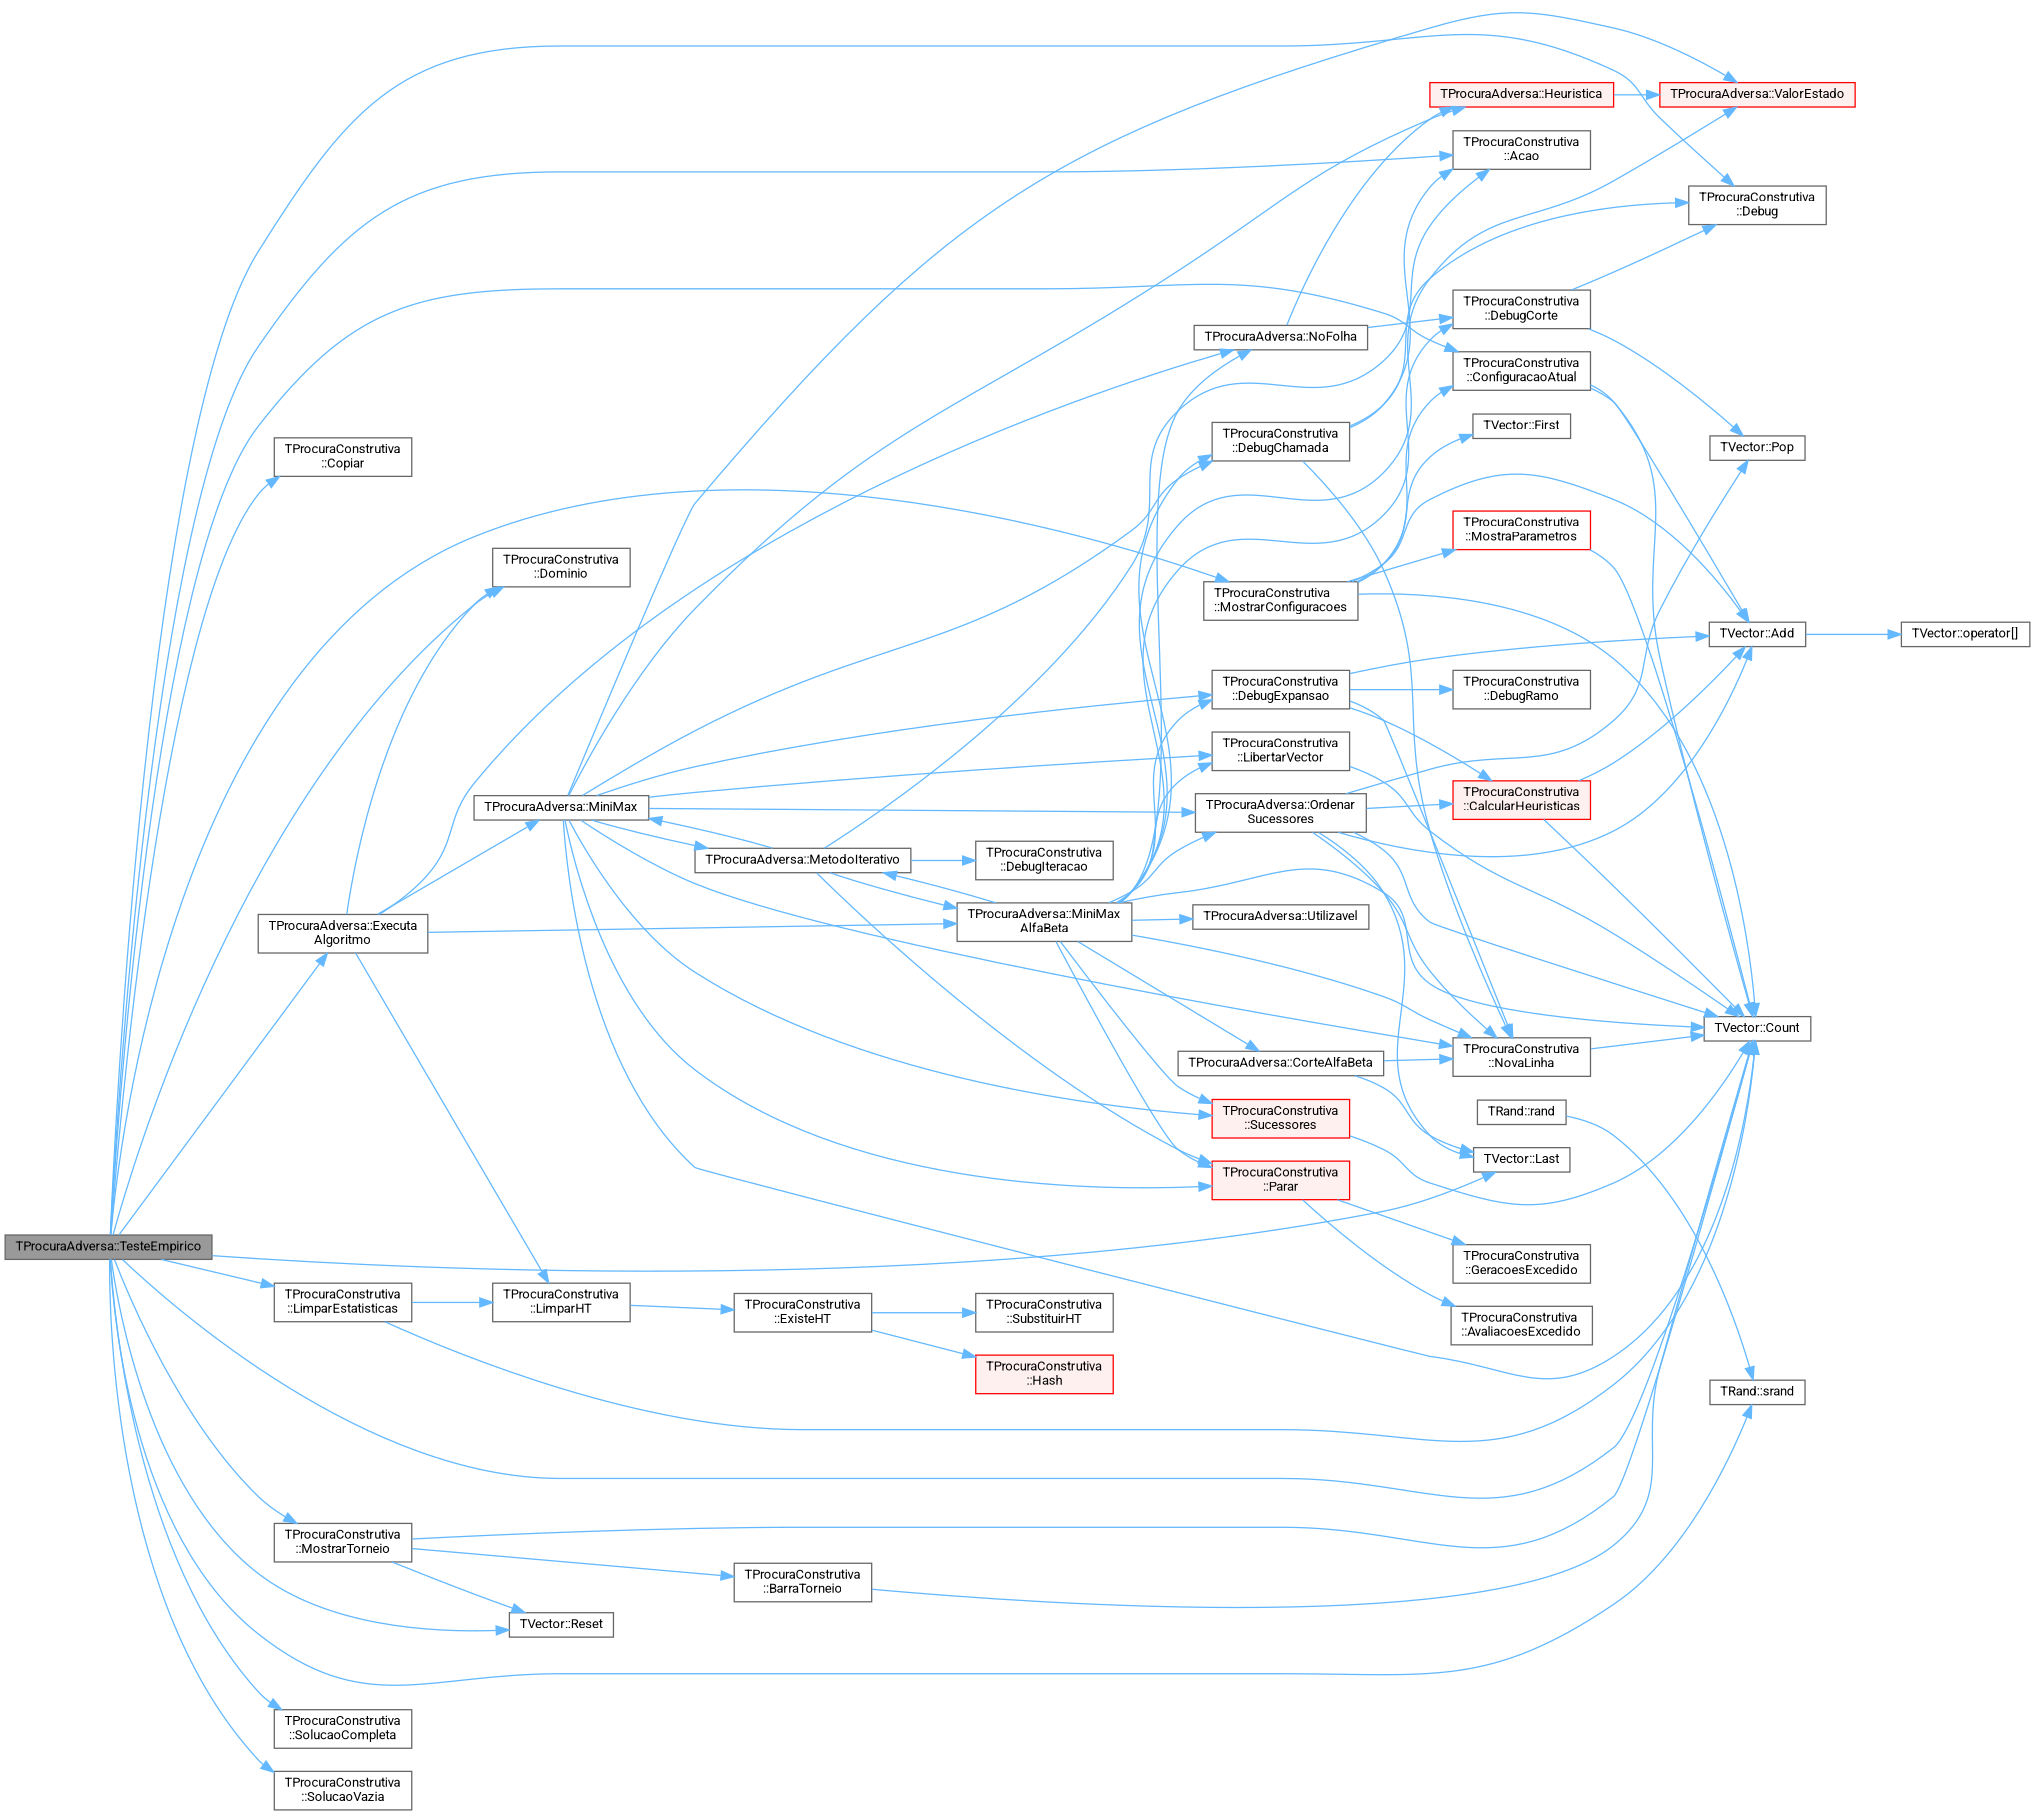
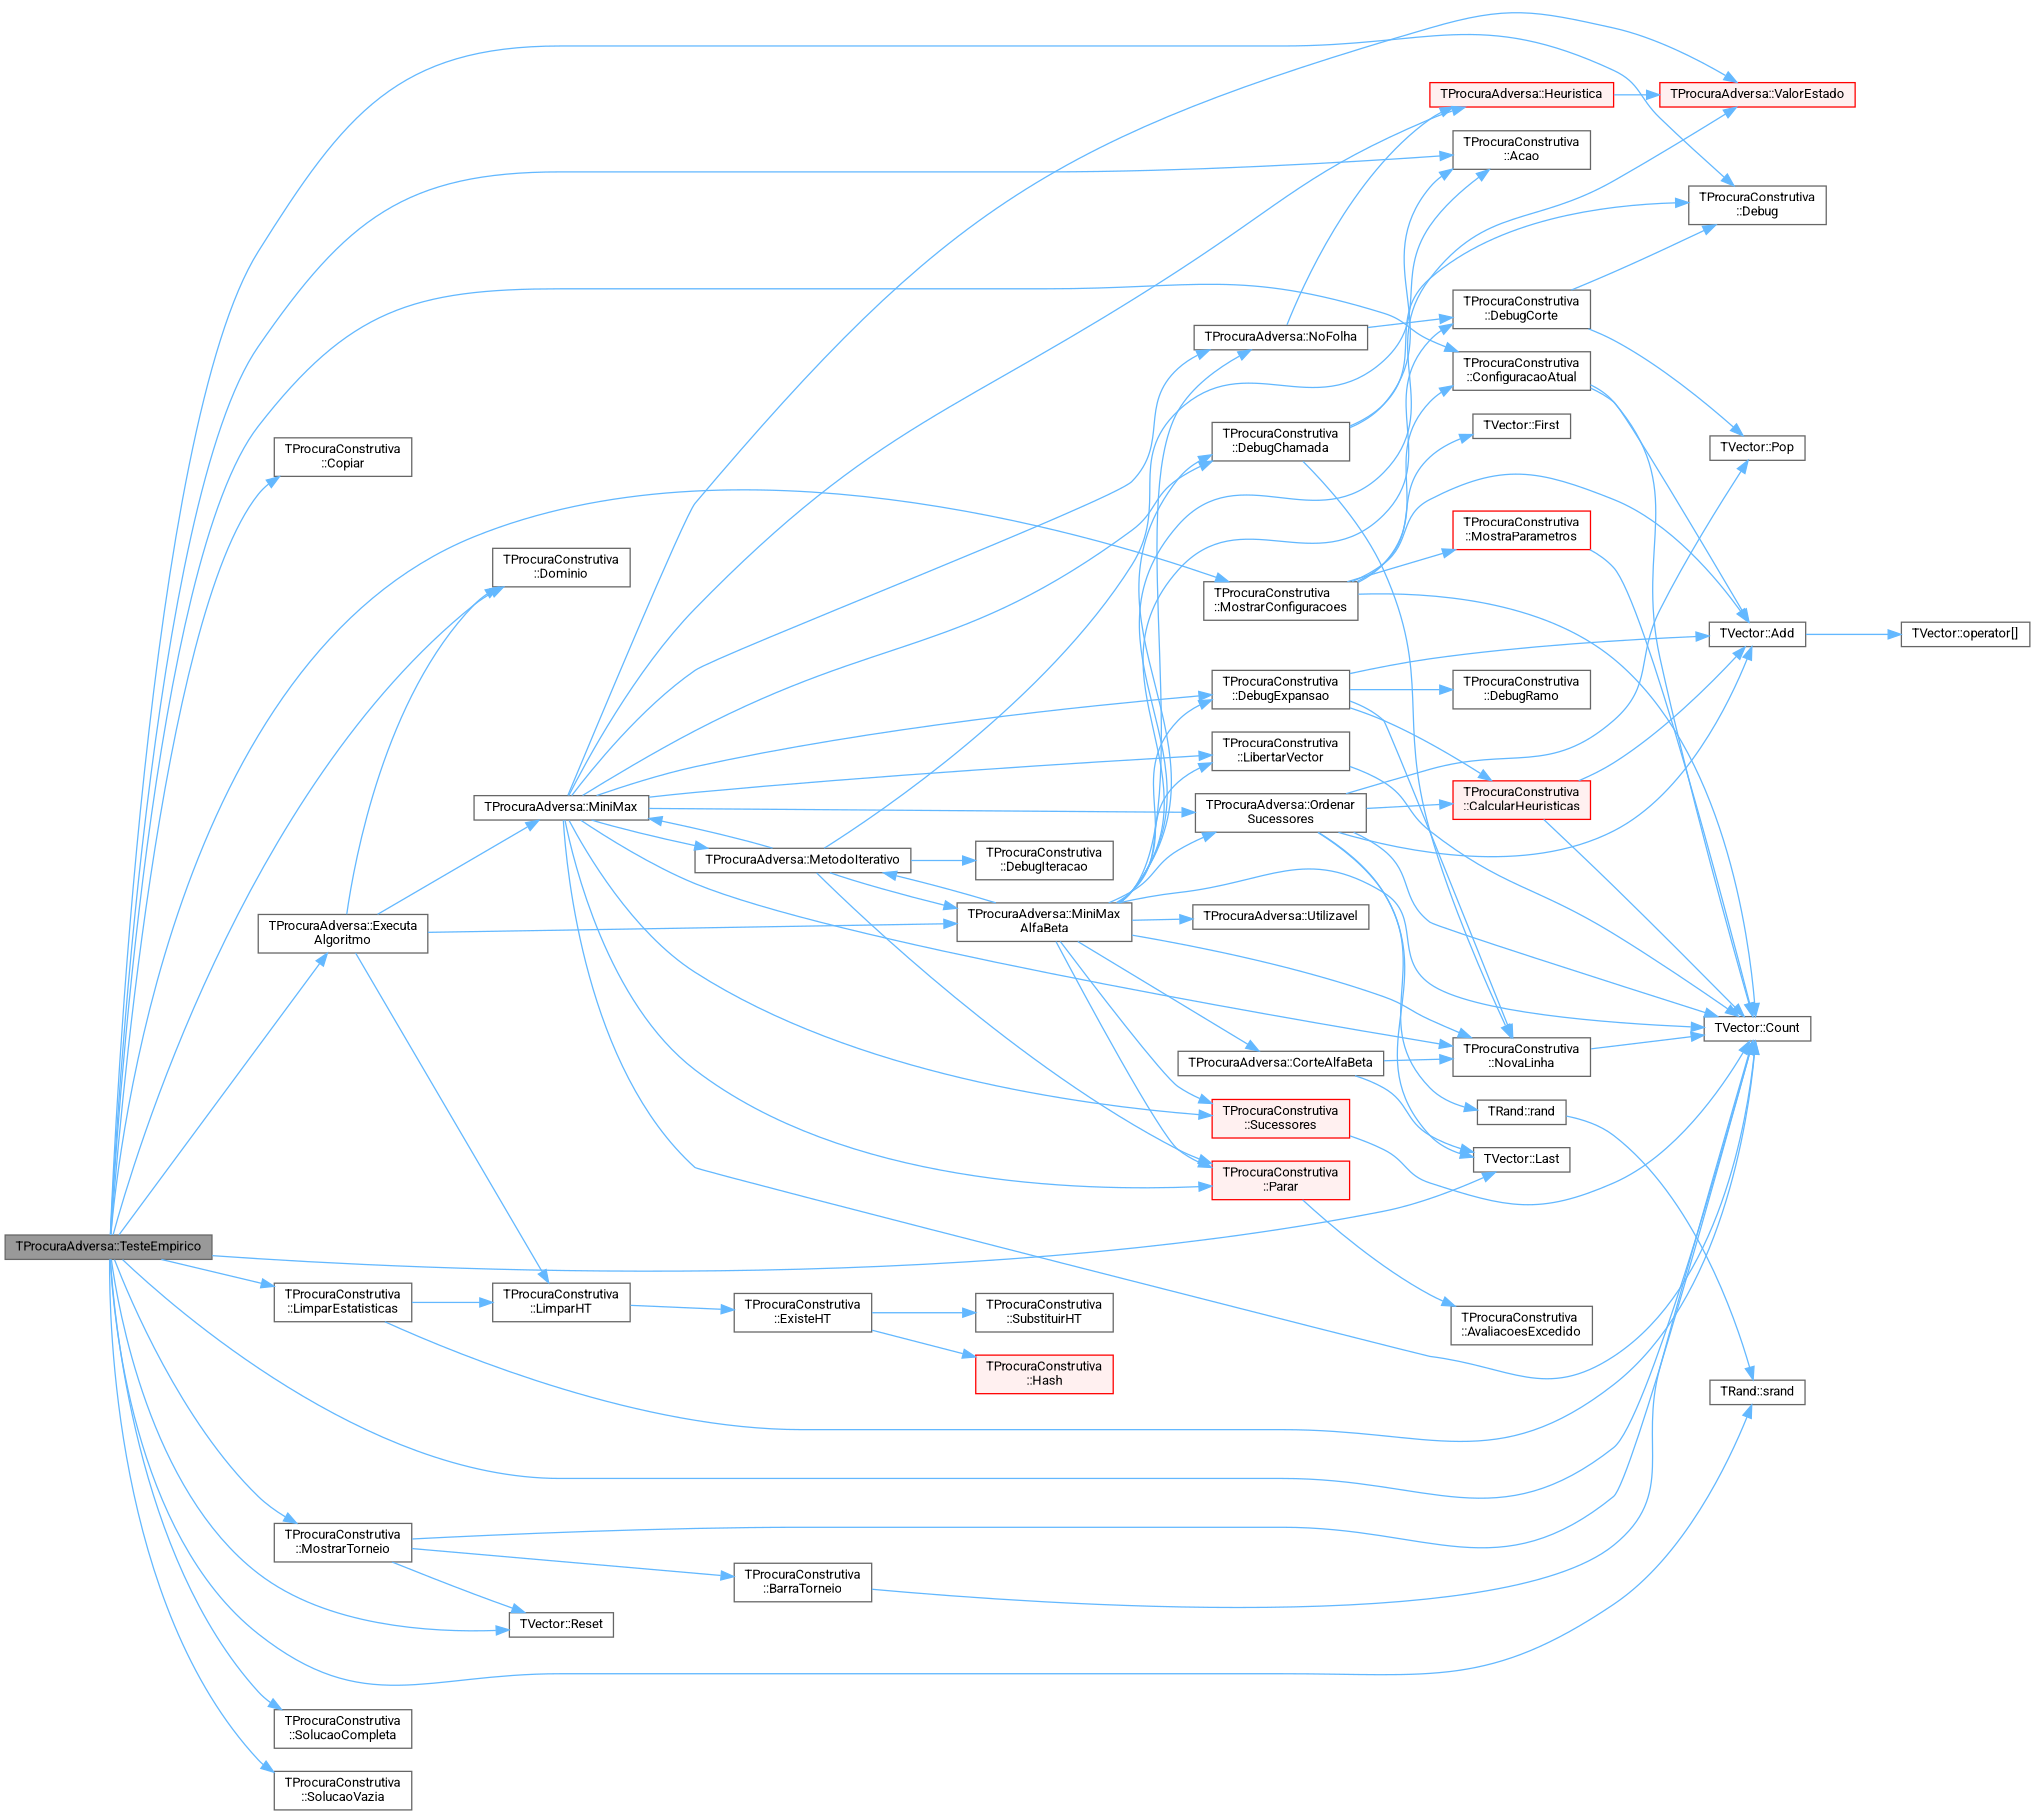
edge "TProcuraAdversa::Executa Algoritmo" -> "TProcuraAdversa::NoFolha": now "TProcuraAdversa::MiniMax" -> "TProcuraAdversa::NoFolha"
edge "TProcuraAdversa::Ordenar Sucessores" -> "TProcuraConstrutiva ::NovaLinha": now "TProcuraAdversa::Ordenar Sucessores" -> "TRand::rand"
node "TProcuraConstrutiva ::GeracoesExcedido": removed
